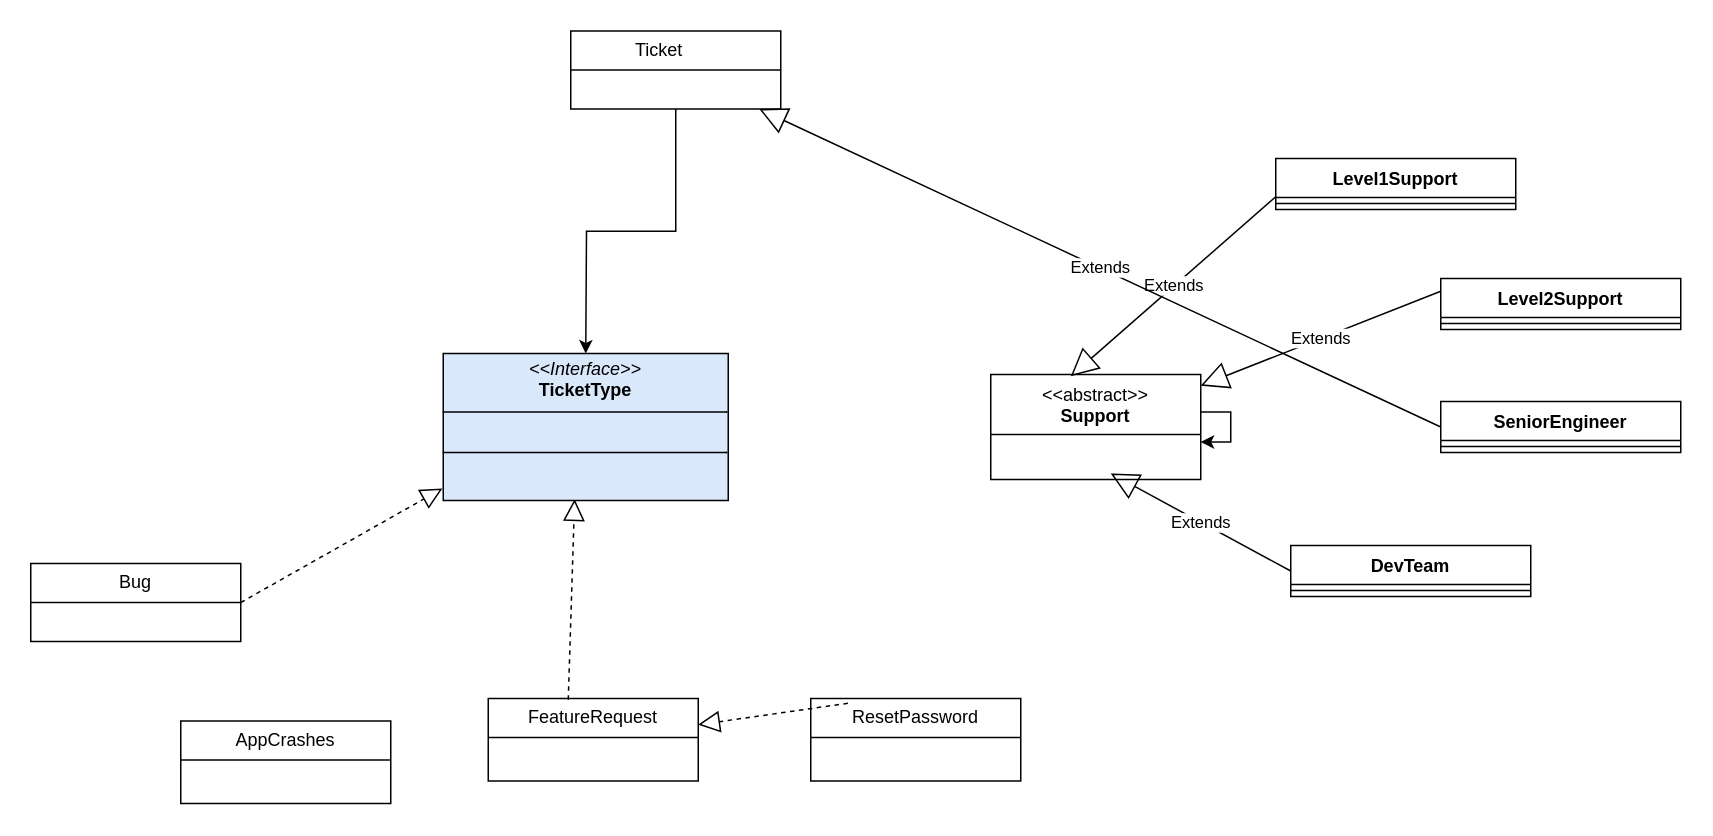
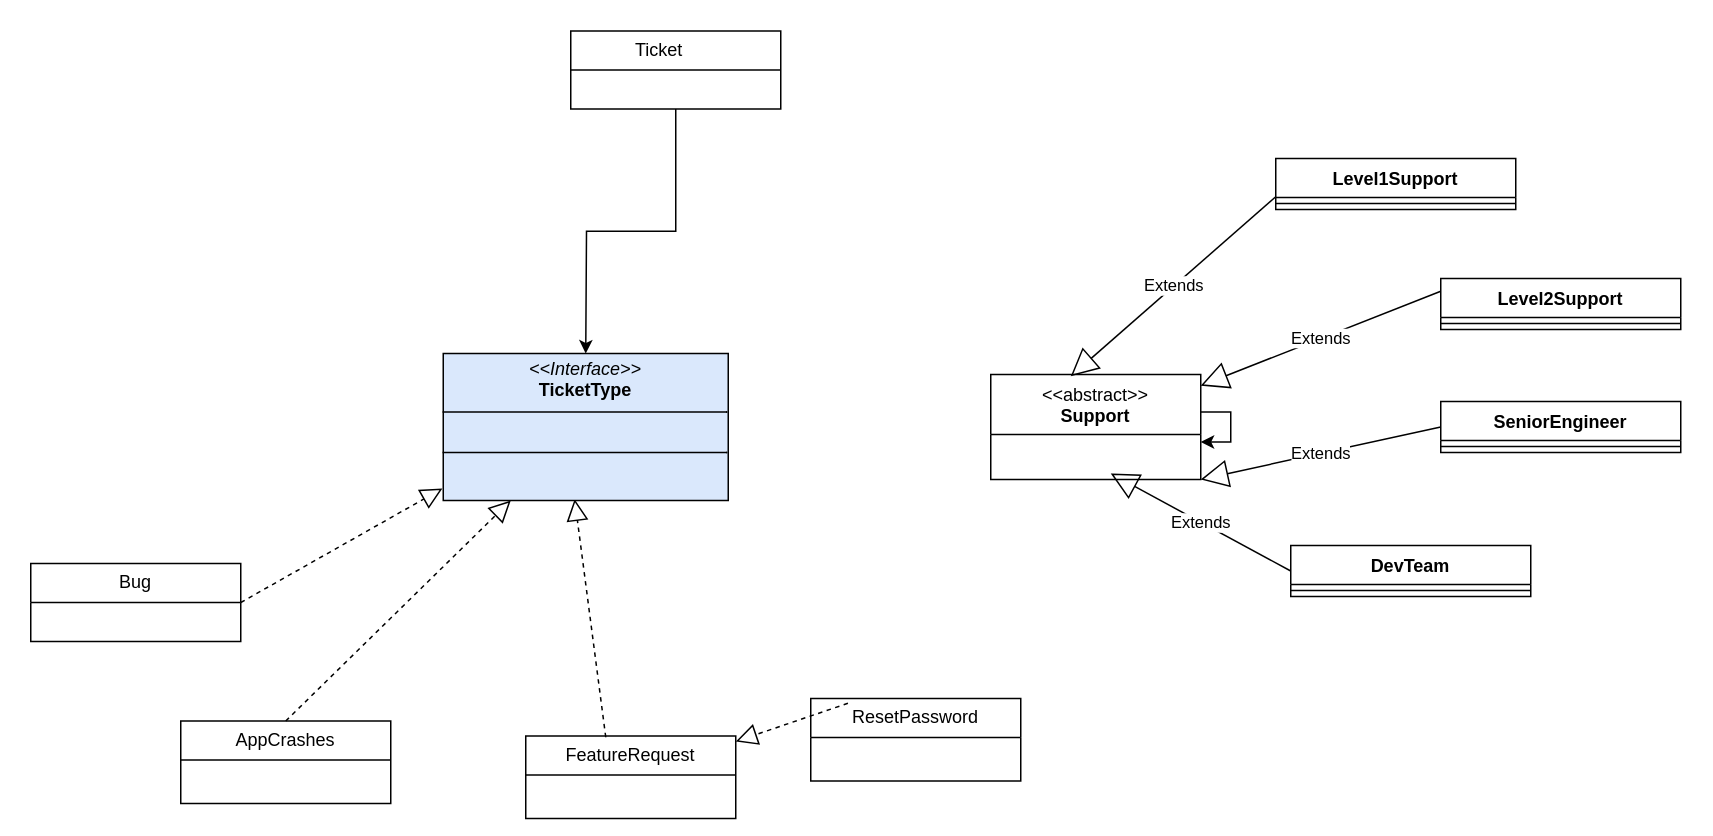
edge "SeniorEngineer" -> "Ticket": now "SeniorEngineer" -> "<<abstract>> Support"
edge "AppCrashes" -> "<<Interface>> TicketType": added
node "FeatureRequest": moved (593, 740) -> (631, 777)
